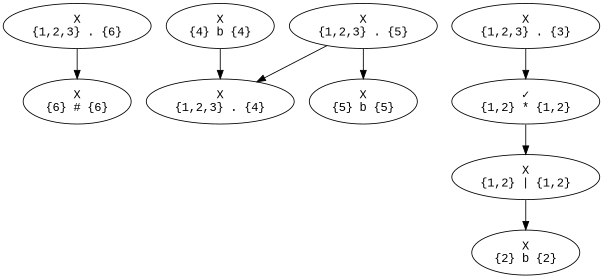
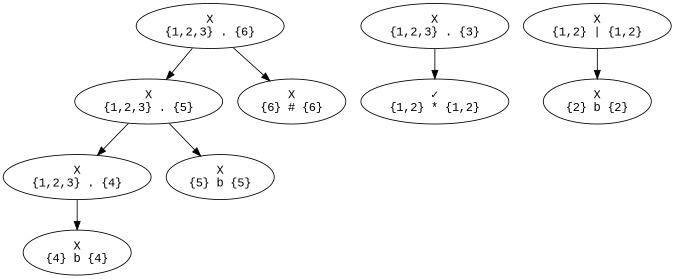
edge "X {1,2,3} . {6}" -> "X {1,2,3} . {5}": added
edge "X {4} b {4}" -> "X {1,2,3} . {4}": reversed
edge "✓ {1,2} * {1,2}" -> "X {1,2} | {1,2}": removed
